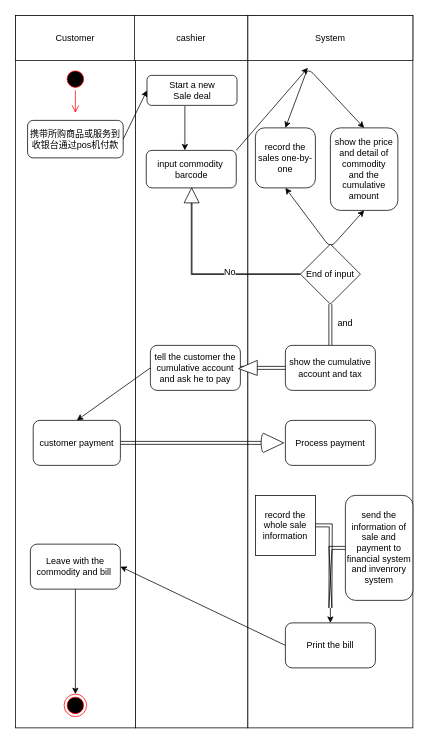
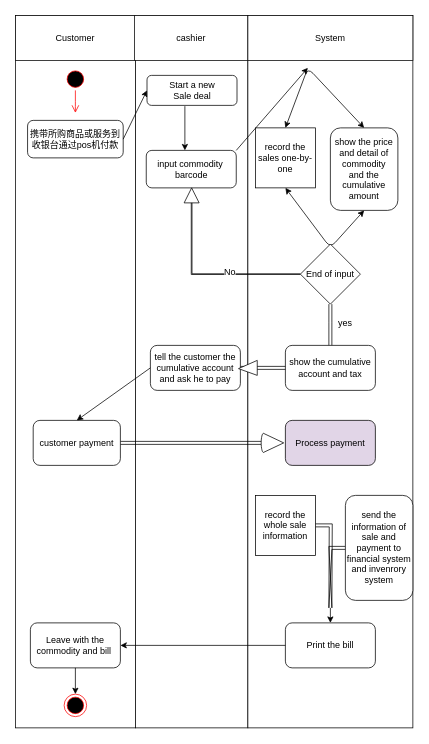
node "record the sales one-by-one": shape rounded rectangle -> rectangle
node "and": label "and" -> "yes"
node "Process payment": fillcolor #ffffff -> #e1d5e7
node "Leave with the commodity and bill": moved (75, 567) -> (75, 645)
